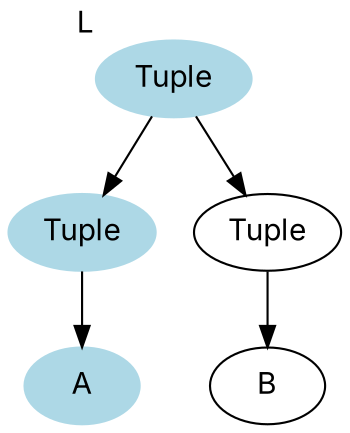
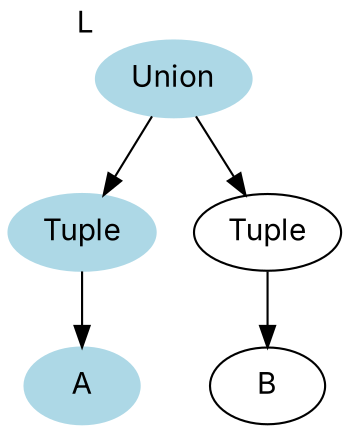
node "Tuple L": label "Tuple L" -> "Union L"
